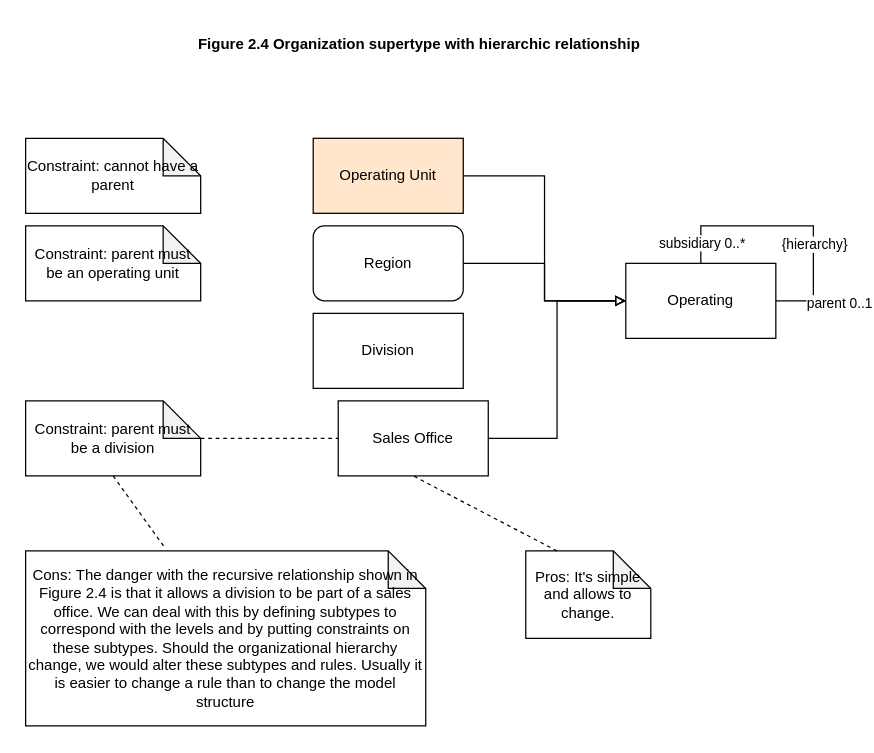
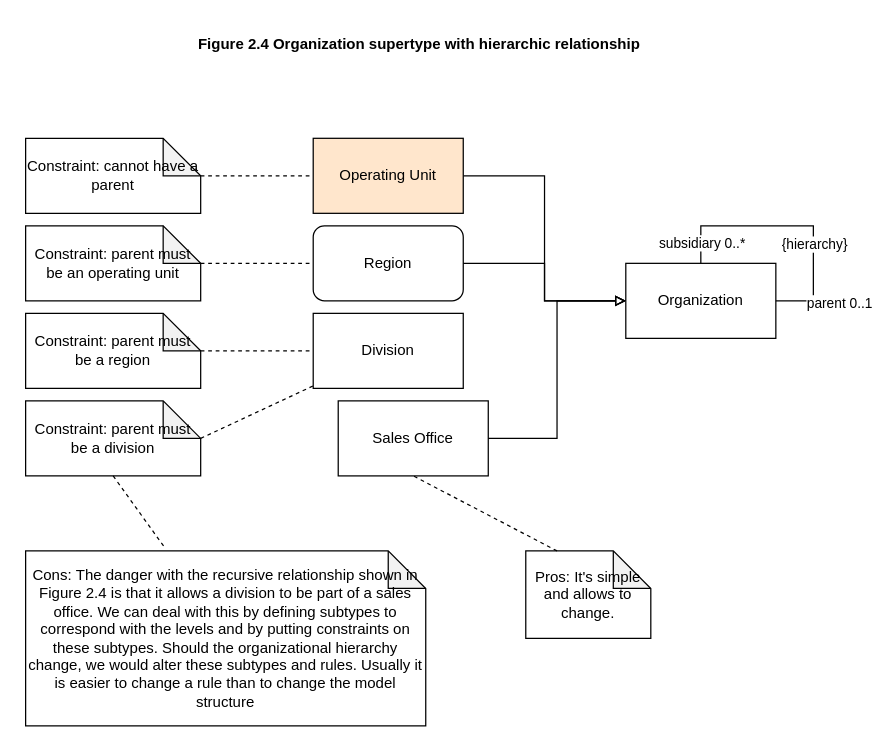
edge "Constraint: cannot have a parent" -- "Operating Unit": added
edge "Constraint: parent must be an operating unit" -- "Region": added
node "Operating": label "Operating" -> "Organization"
node "Constraint: parent must be a region": added
edge "Constraint: parent must be a region" -- "Division": added
edge "Constraint: parent must be a division" -- "Sales Office": now "Constraint: parent must be a division" -- "Division"
